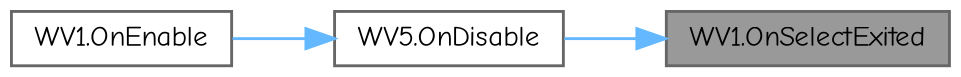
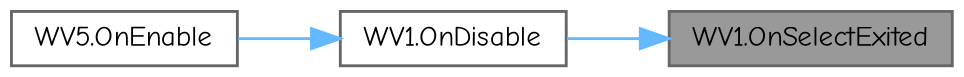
node "WV1.OnEnable": label "WV1.OnEnable" -> "WV5.OnEnable"
node "WV5.OnDisable": label "WV5.OnDisable" -> "WV1.OnDisable"
